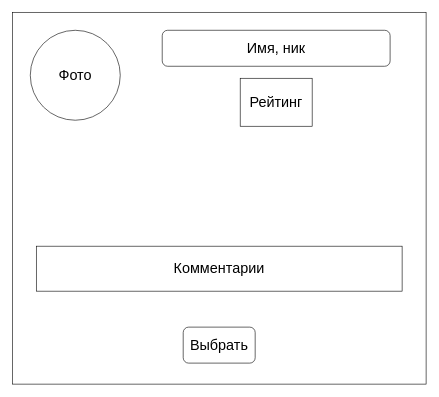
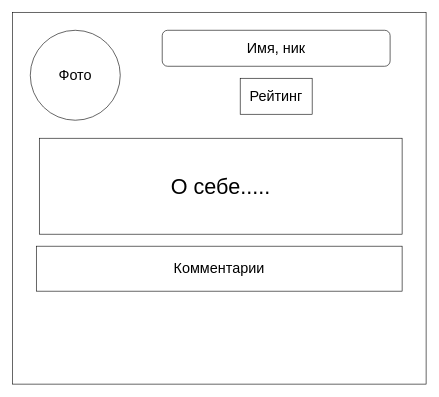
node "Рейтинг": size 72x48 -> 72x36
node "О себе.....": added
node "Выбрать": removed
